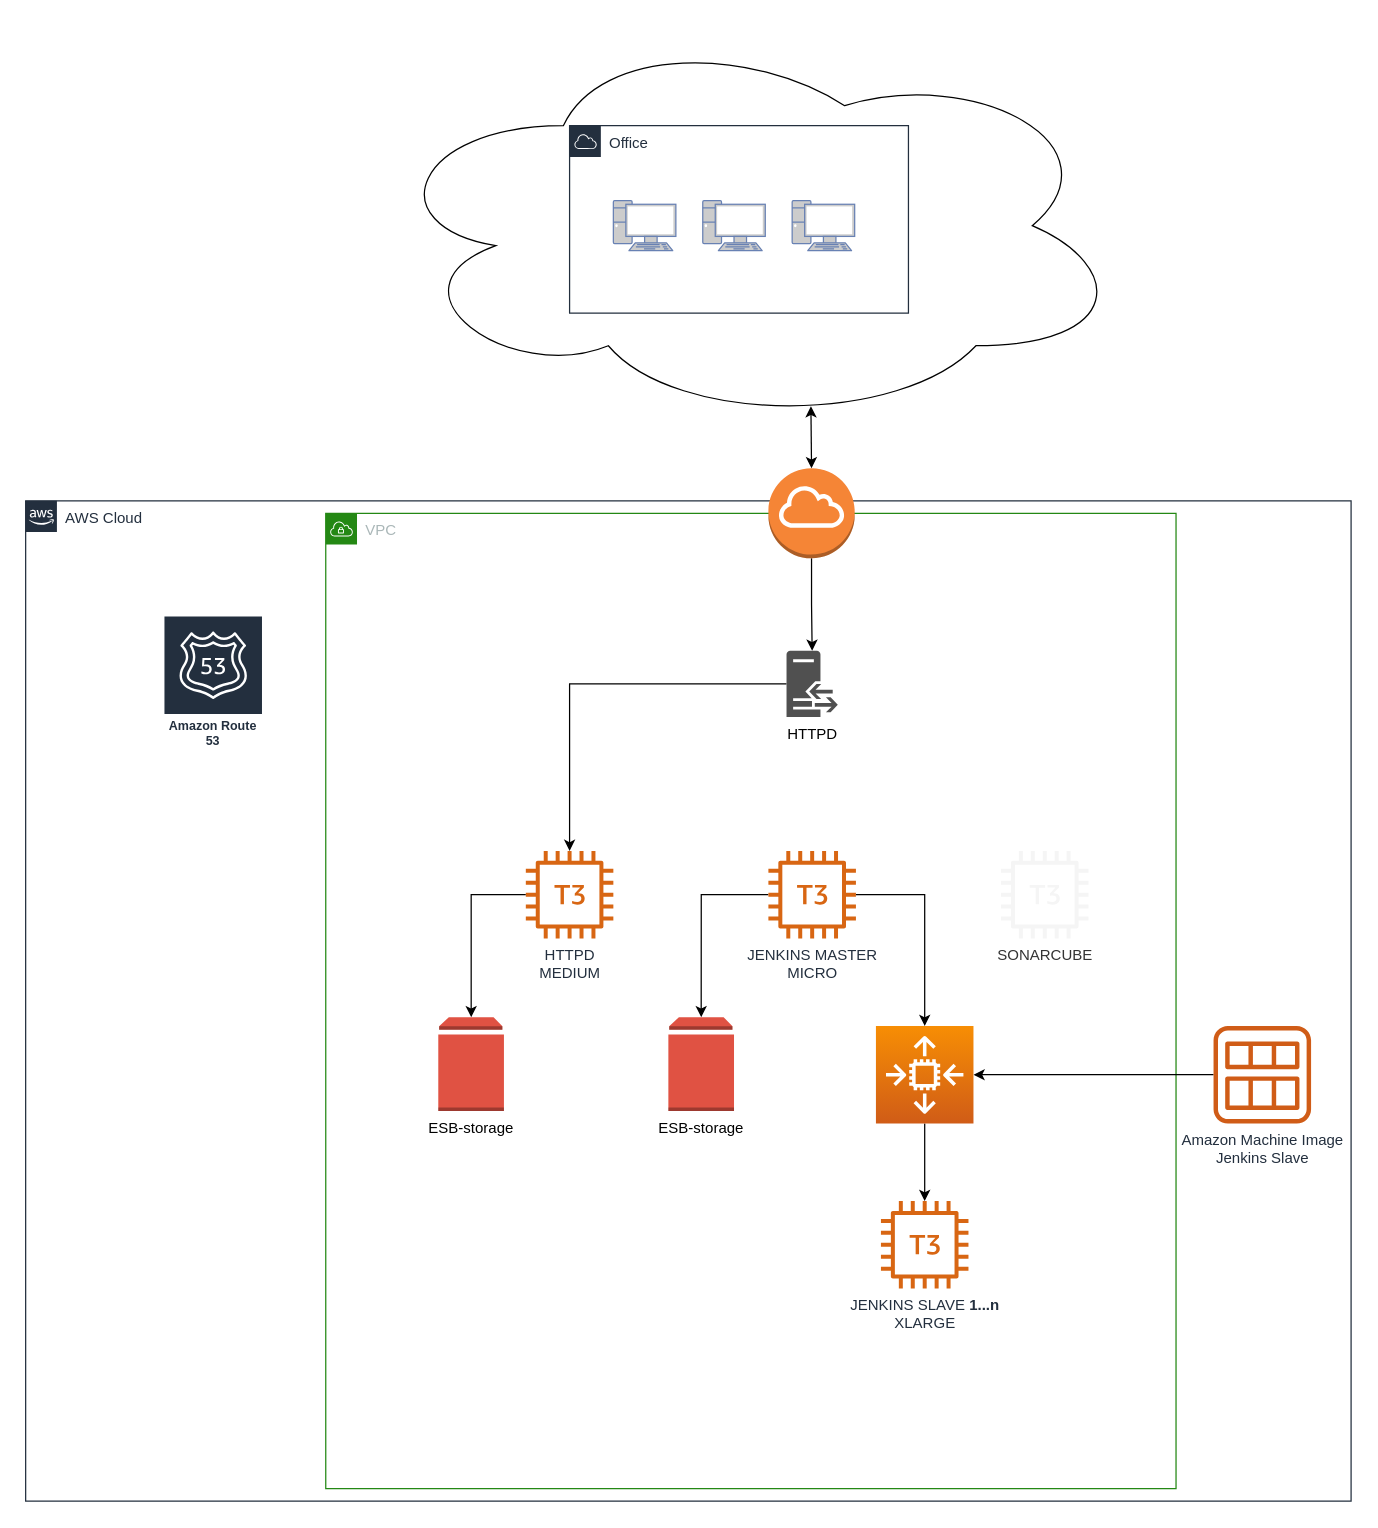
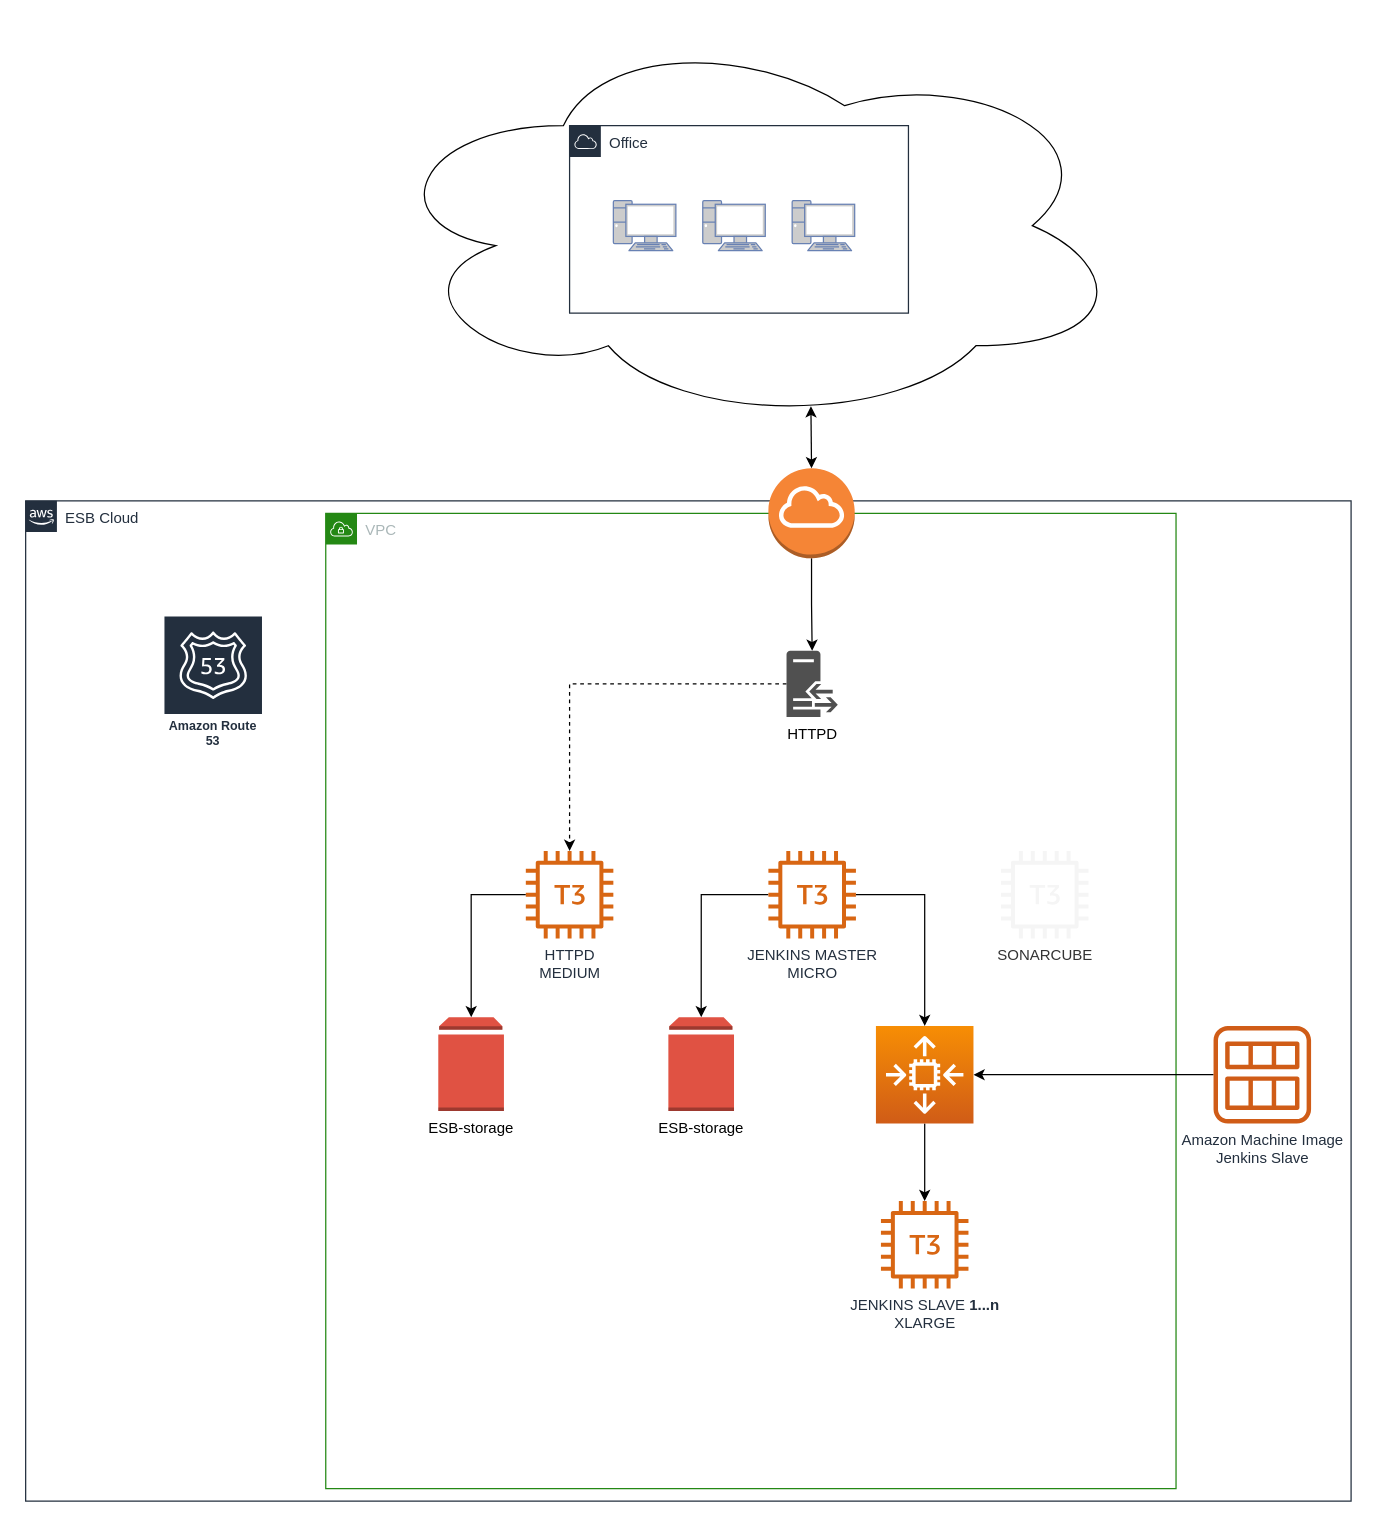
node "AWS Cloud": label "AWS Cloud" -> "ESB Cloud"
edge "HTTPD" -> "HTTPD MEDIUM": style solid -> dashed
